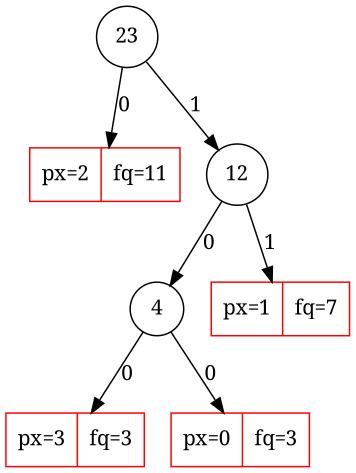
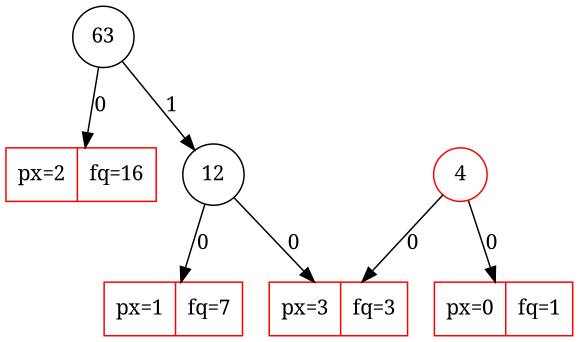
node "23": label "23" -> "63"
node "px=2": text "fq=11" -> "fq=16"
edge "12" -> "4": now "12" -> "px=3"
edge "12" -> "px=1": label "1" -> "0"
node "4": color black -> RED
node "px=0": text "fq=3" -> "fq=1"
